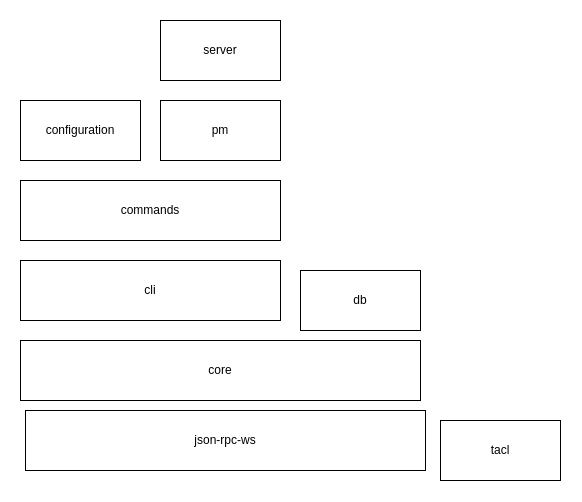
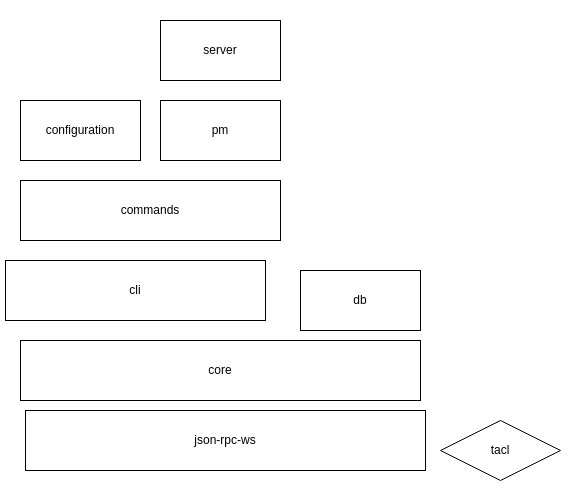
node "cli": moved (151, 291) -> (136, 291)
node "tacl": shape rectangle -> diamond
